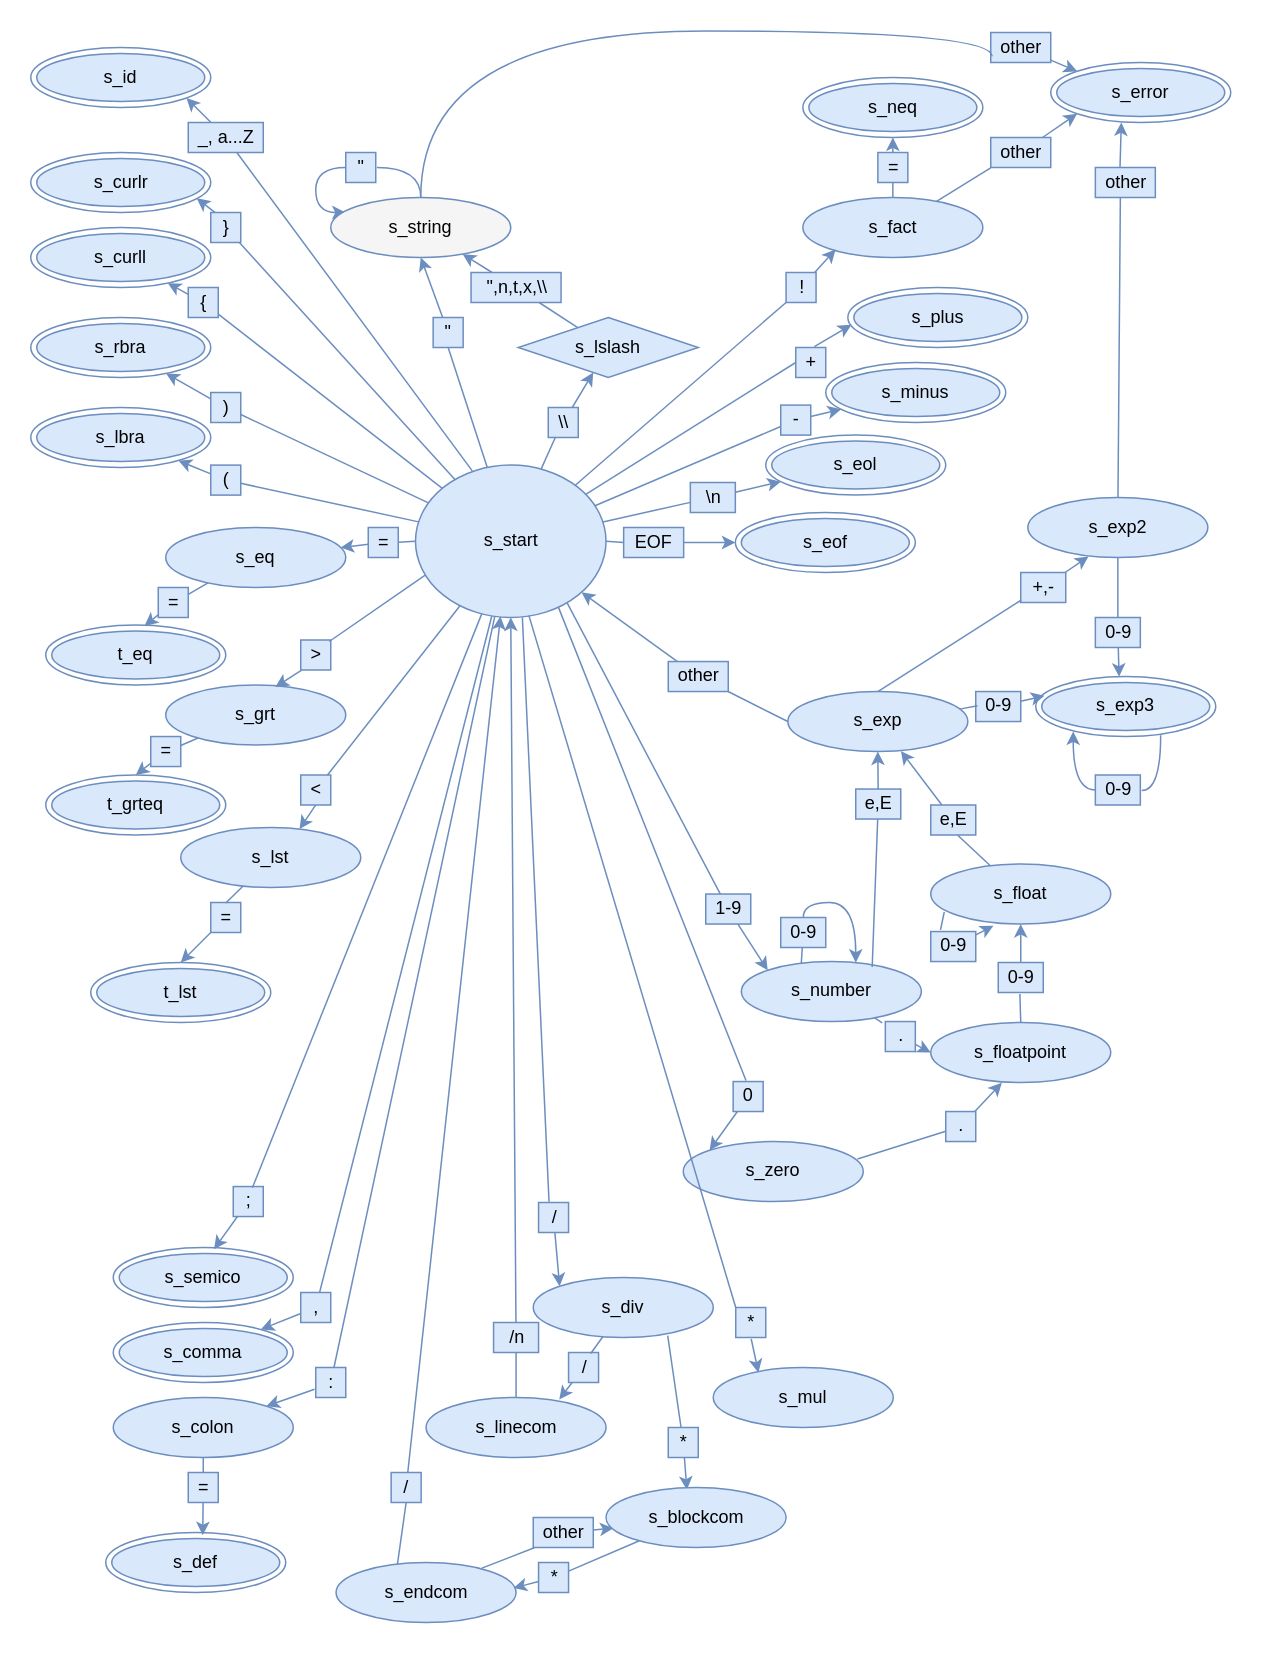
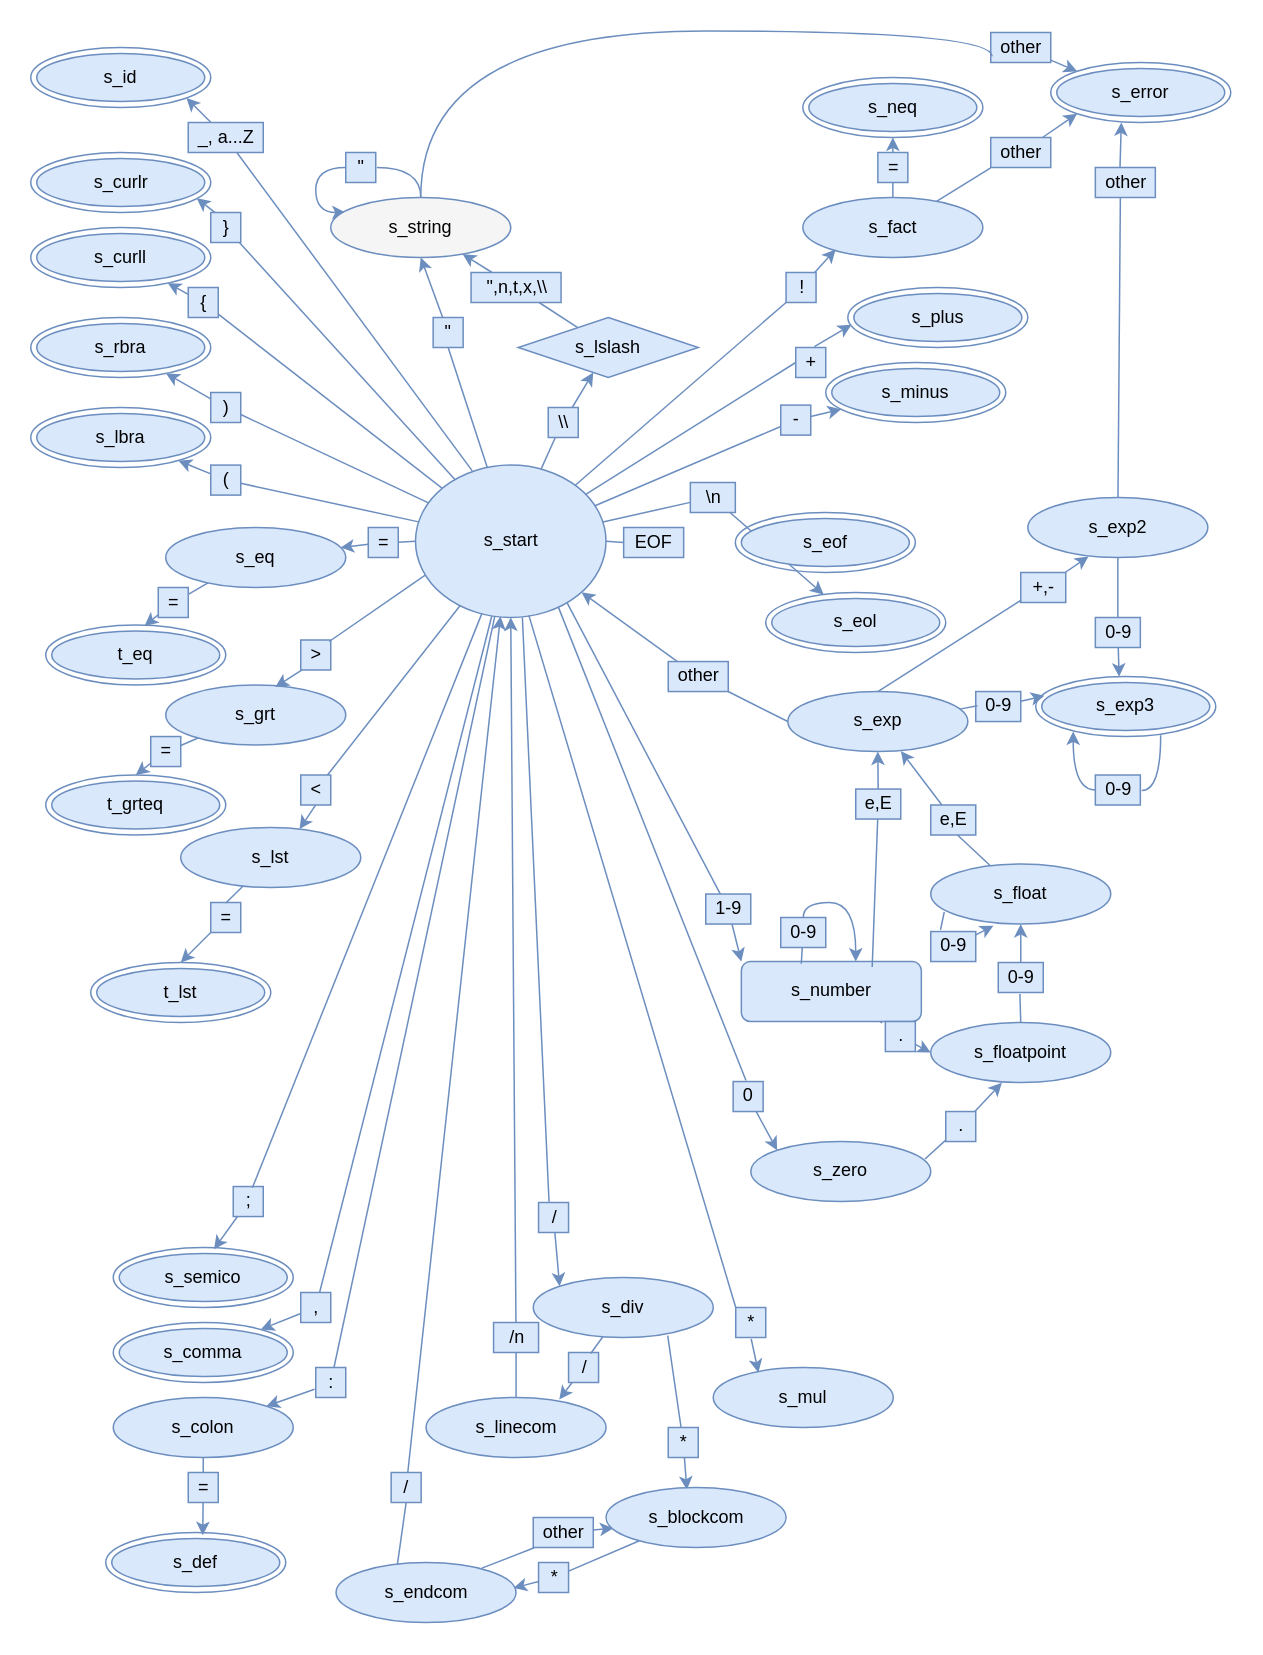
node "s_eol": moved (856, 465) -> (856, 622)
edge "EOF" -> "s_eof": removed
node "s_number": shape ellipse -> rounded rectangle
node "s_zero": moved (773, 1171) -> (841, 1171)
